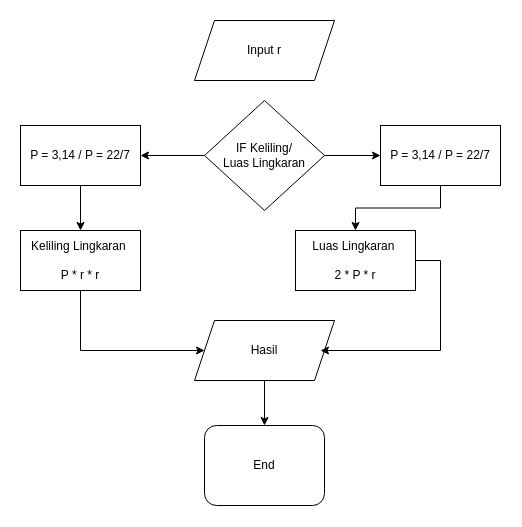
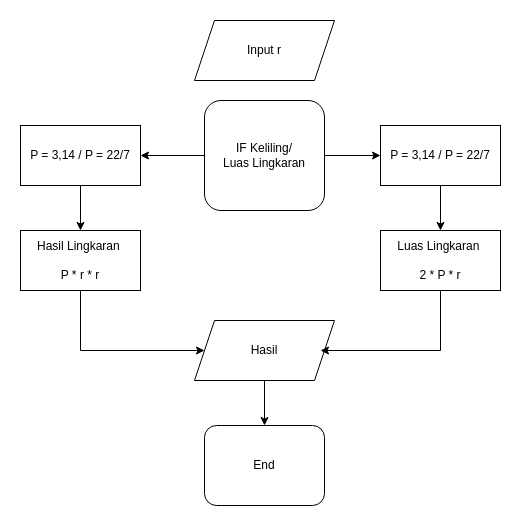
node "IF Keliling/ Luas Lingkaran": shape diamond -> rounded rectangle
node "Keliling Lingkaran P * r * r": label "Keliling Lingkaran P * r * r" -> "Hasil Lingkaran P * r * r"
node "Luas Lingkaran 2 * P * r": moved (356, 261) -> (441, 261)
